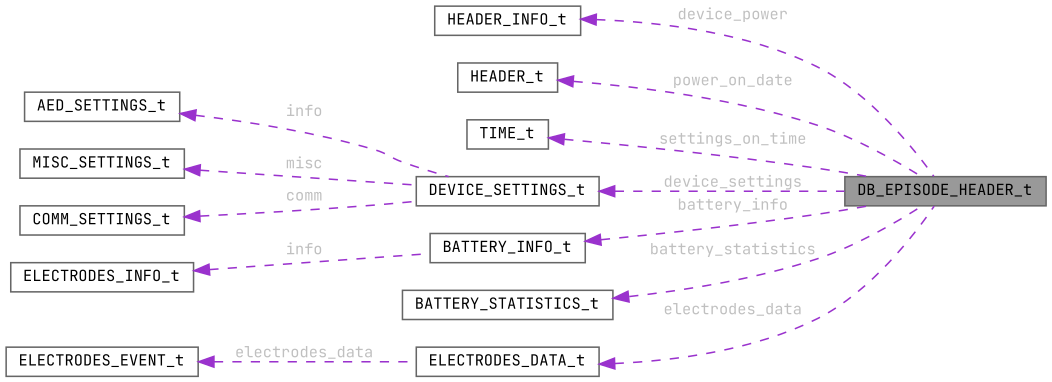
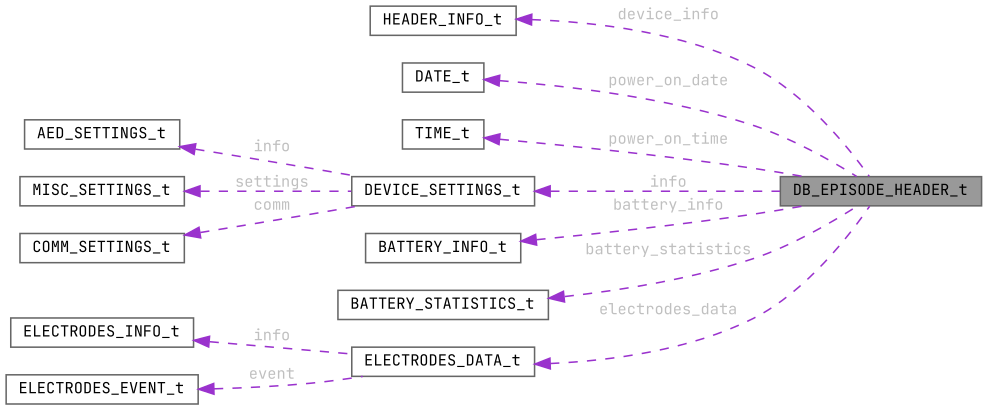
edge "DB_EPISODE_HEADER_t" -> "HEADER_INFO_t": label " device_power" -> " device_info"
node "HEADER_t": label "HEADER_t" -> "DATE_t"
edge "DB_EPISODE_HEADER_t" -> "TIME_t": label " settings_on_time" -> " power_on_time"
edge "DEVICE_SETTINGS_t" -> "MISC_SETTINGS_t": label " misc" -> " settings"
edge "DB_EPISODE_HEADER_t" -> "DEVICE_SETTINGS_t": label " device_settings" -> " info"
edge "BATTERY_INFO_t" -> "ELECTRODES_INFO_t": now "ELECTRODES_DATA_t" -> "ELECTRODES_INFO_t"
edge "ELECTRODES_DATA_t" -> "ELECTRODES_EVENT_t": label " electrodes_data" -> " event"
